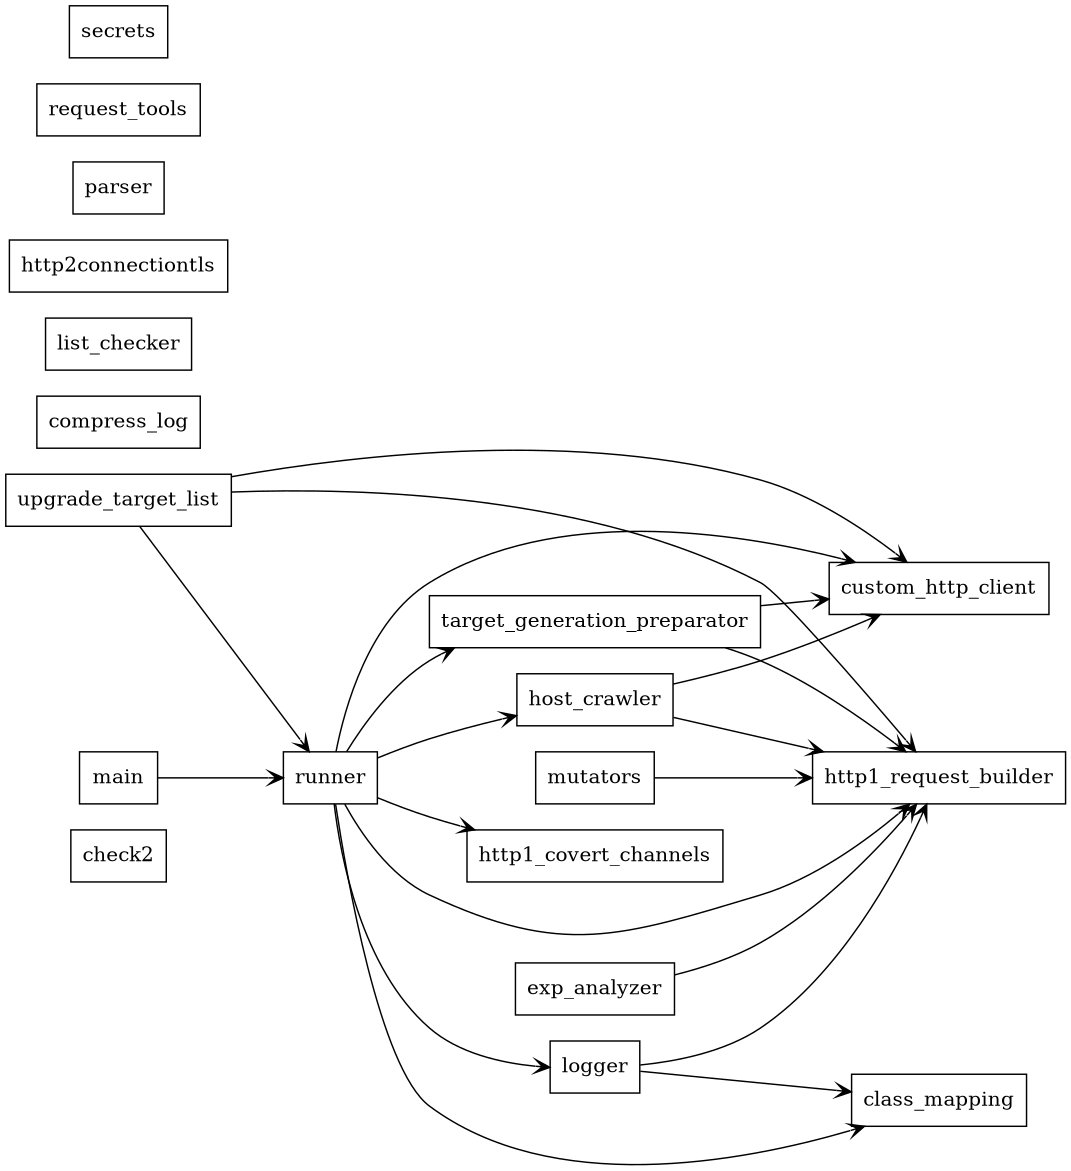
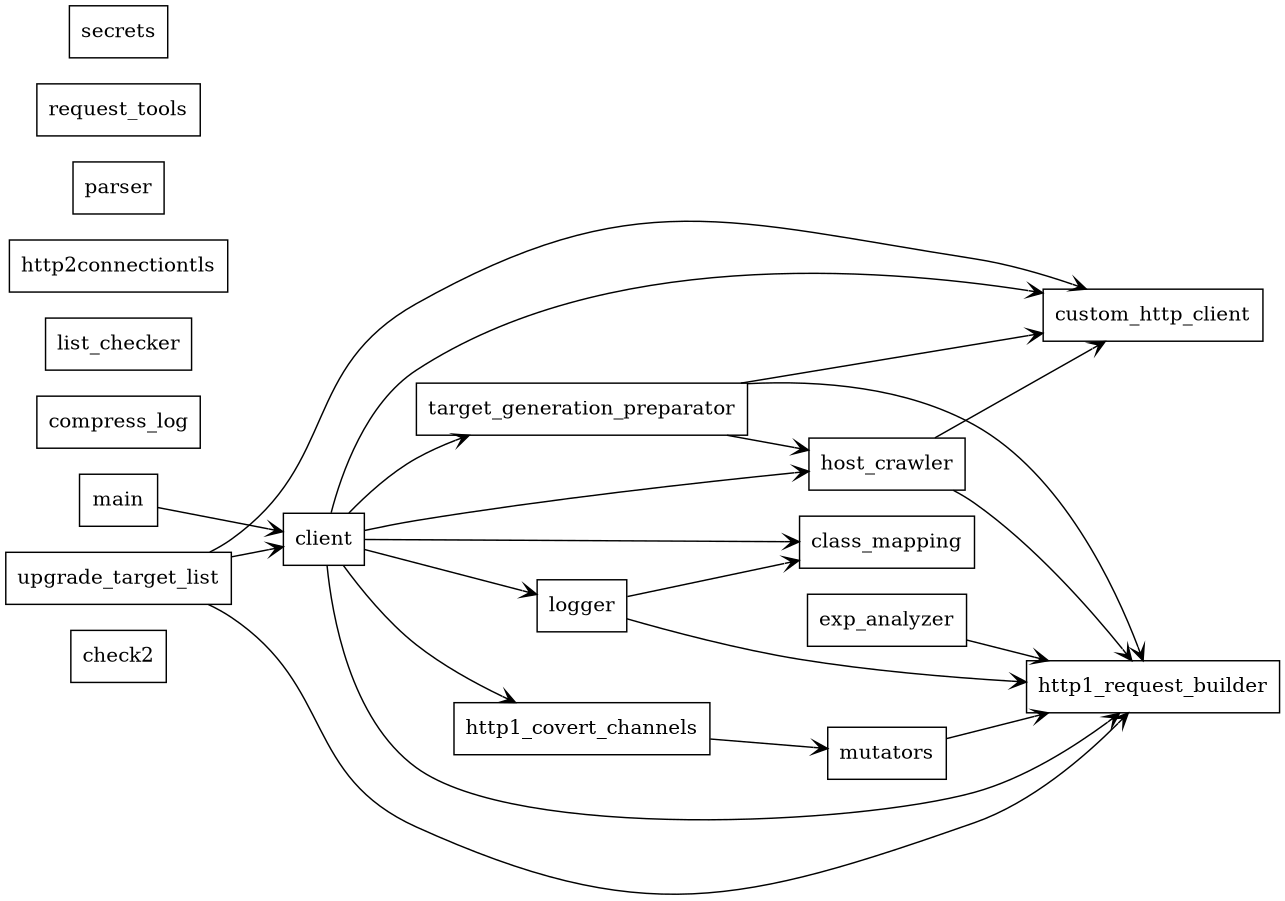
edge "target_generation_preparator" -> "host_crawler": added
edge "http1_covert_channels" -> "mutators": added
node "runner": label "runner" -> "client"
